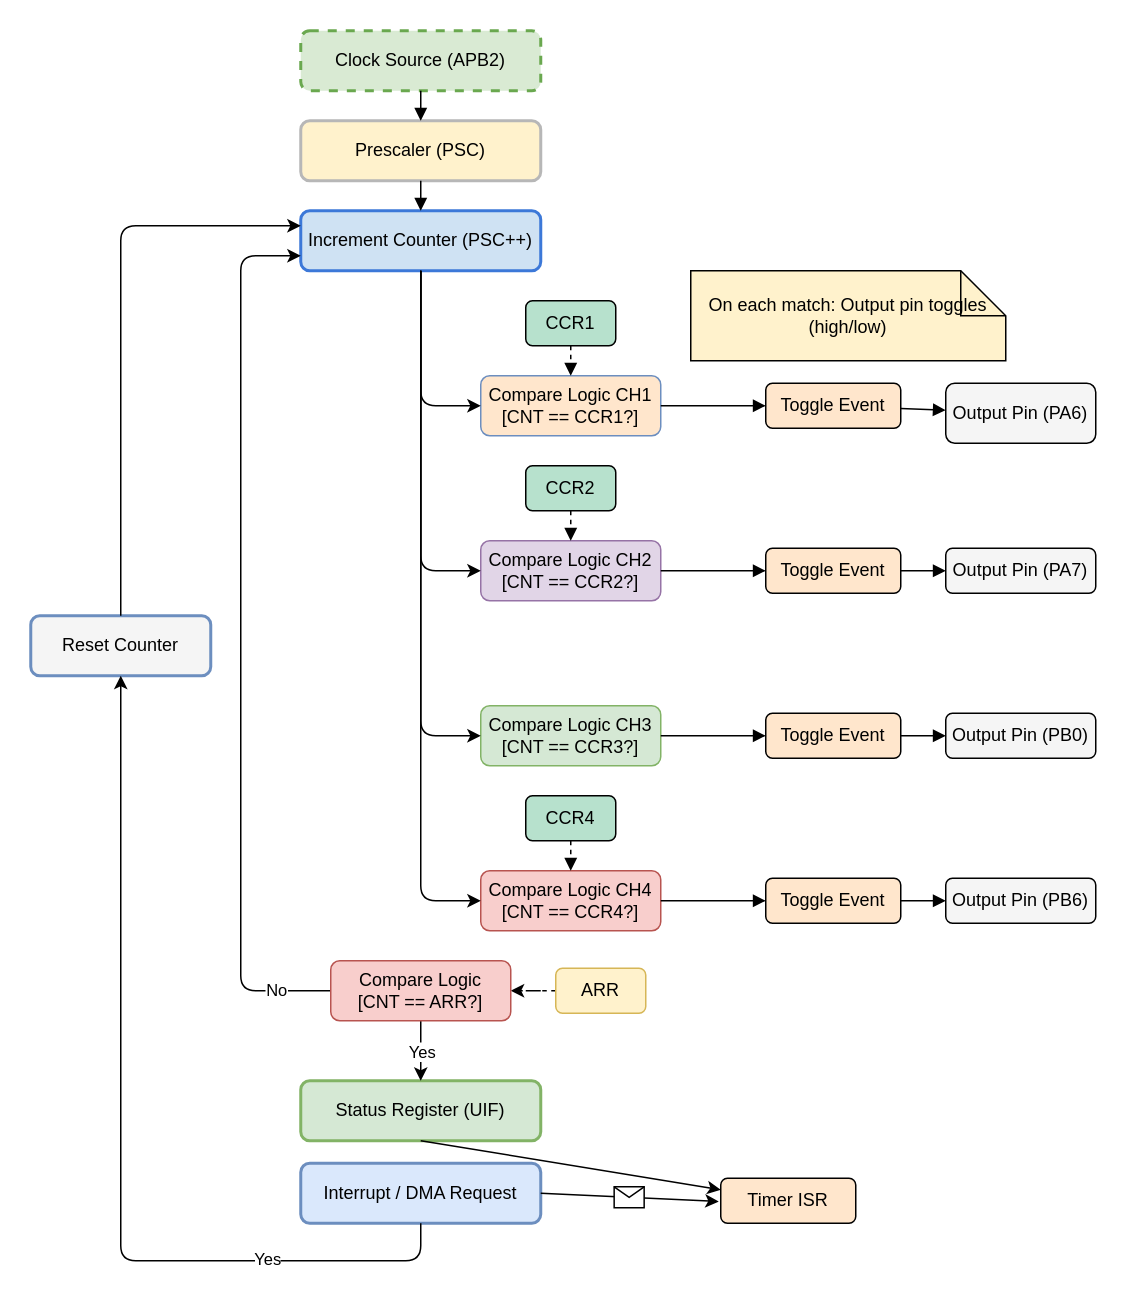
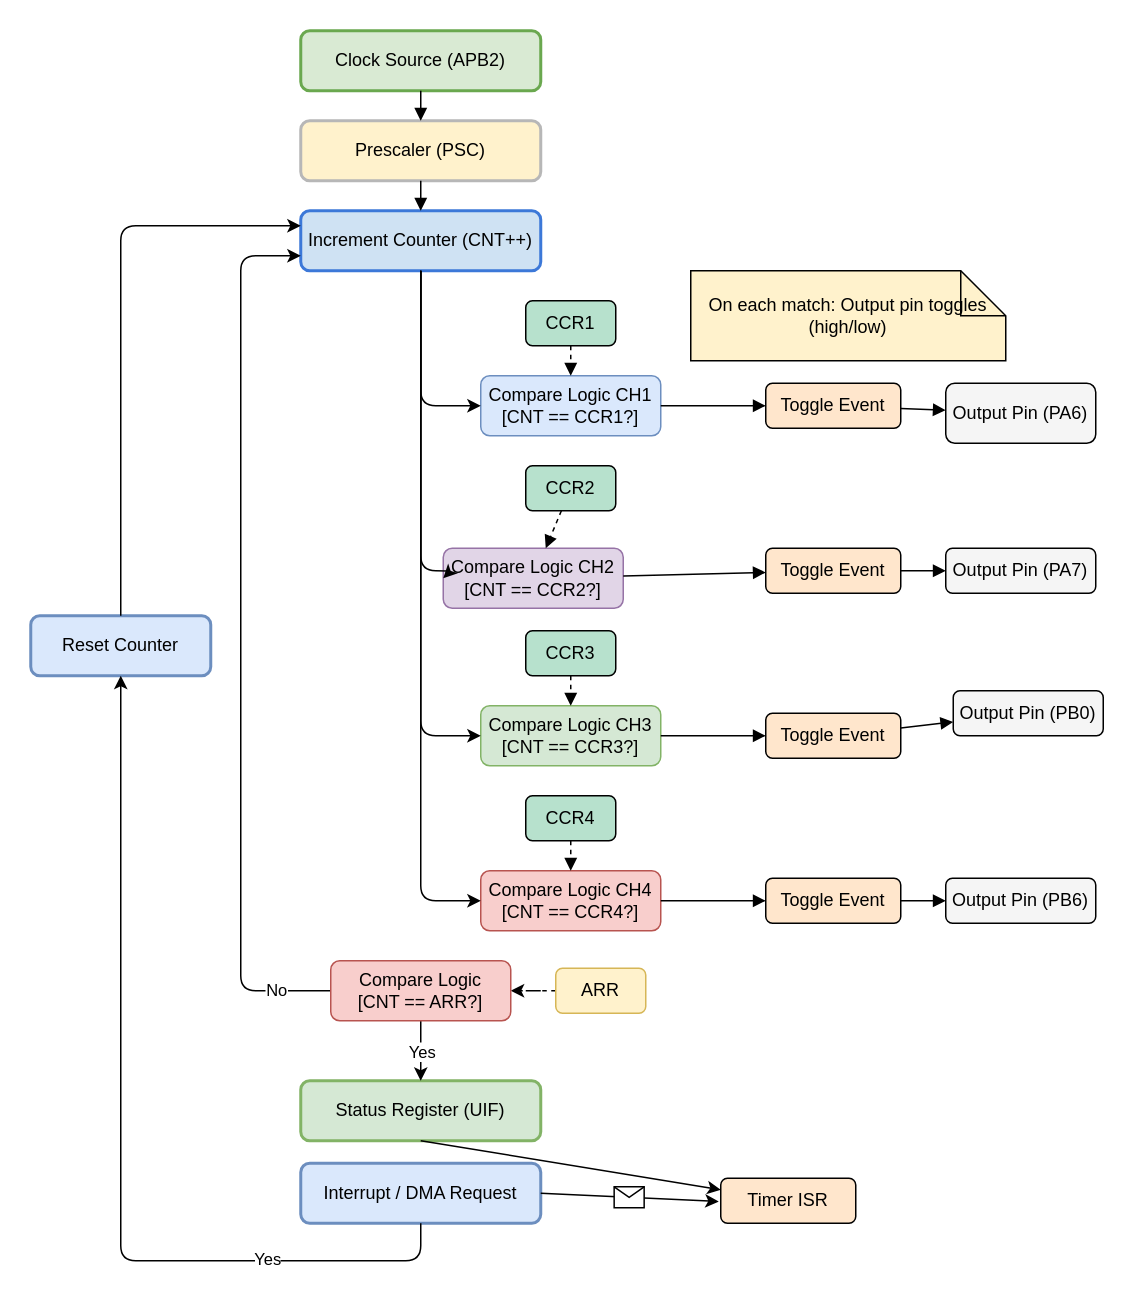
node "Clock Source (APB2)": style dashed -> solid
node "Increment Counter (PSC++)": label "Increment Counter (PSC++)" -> "Increment Counter (CNT++)"
node "Compare Logic CH1 [CNT == CCR1?]": fillcolor #ffe6cc -> #dae8fc
node "Compare Logic CH2 [CNT == CCR2?]": moved (571, 571) -> (533, 578)
node "Reset Counter": fillcolor #f5f5f5 -> #dae8fc
node "CCR3": added
edge "CCR3" -> "Compare Logic CH3 [CNT == CCR3?]": added
node "Output Pin (PB0)": moved (1021, 736) -> (1028, 713)
